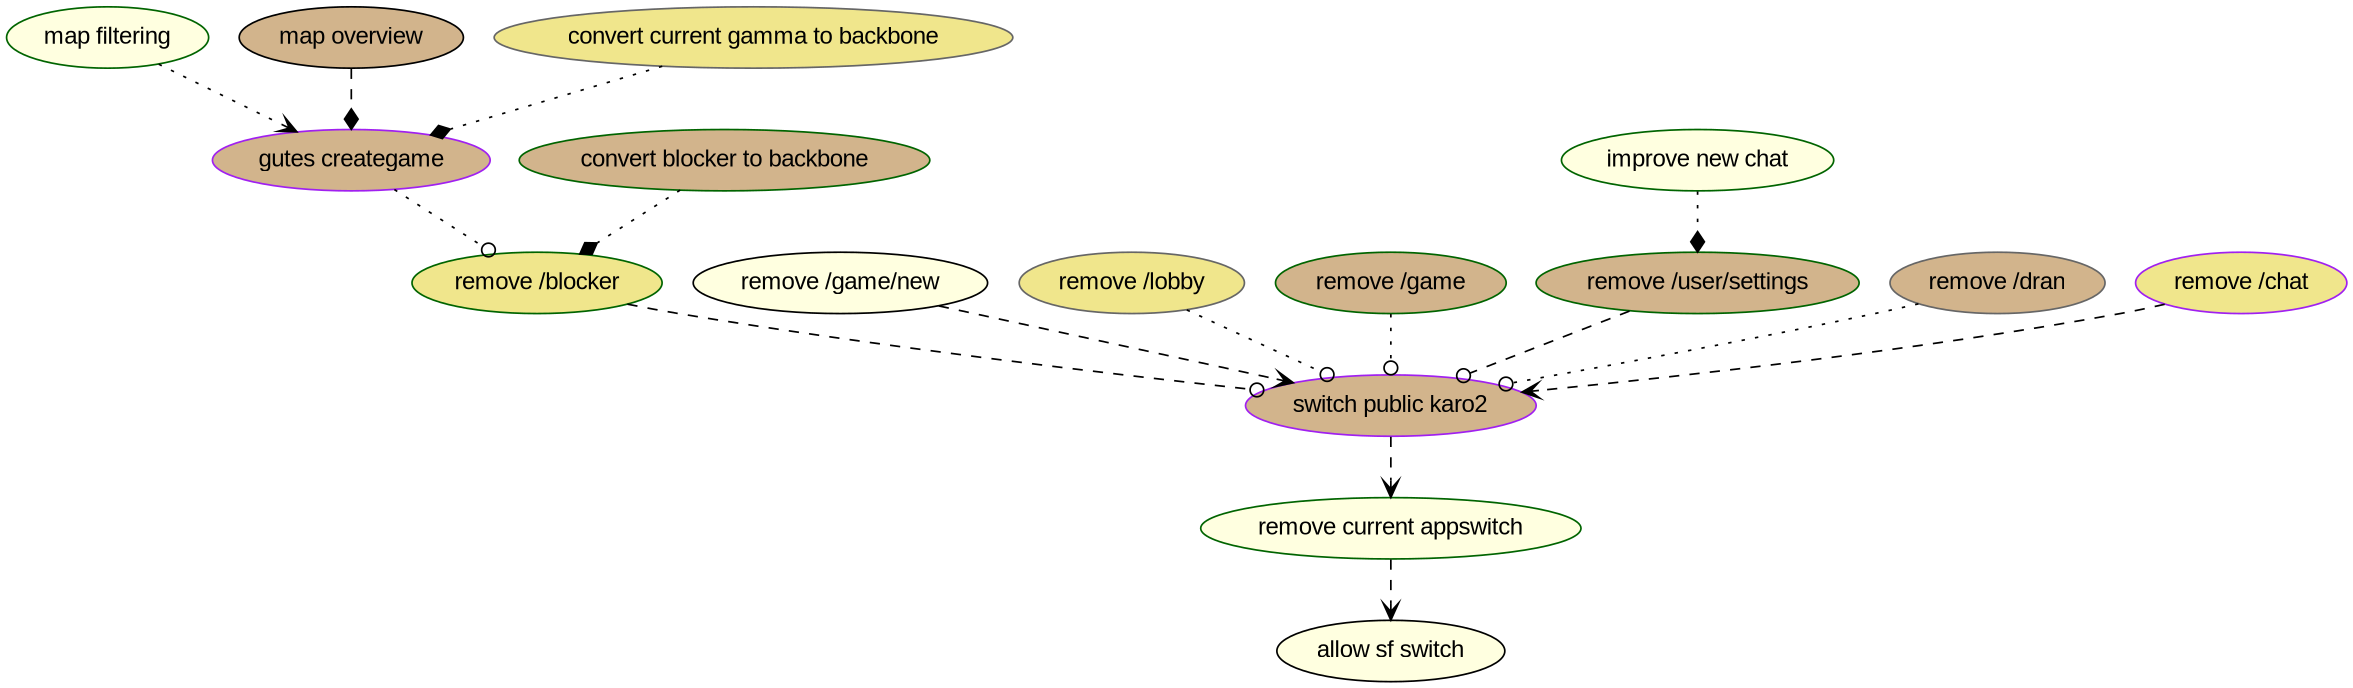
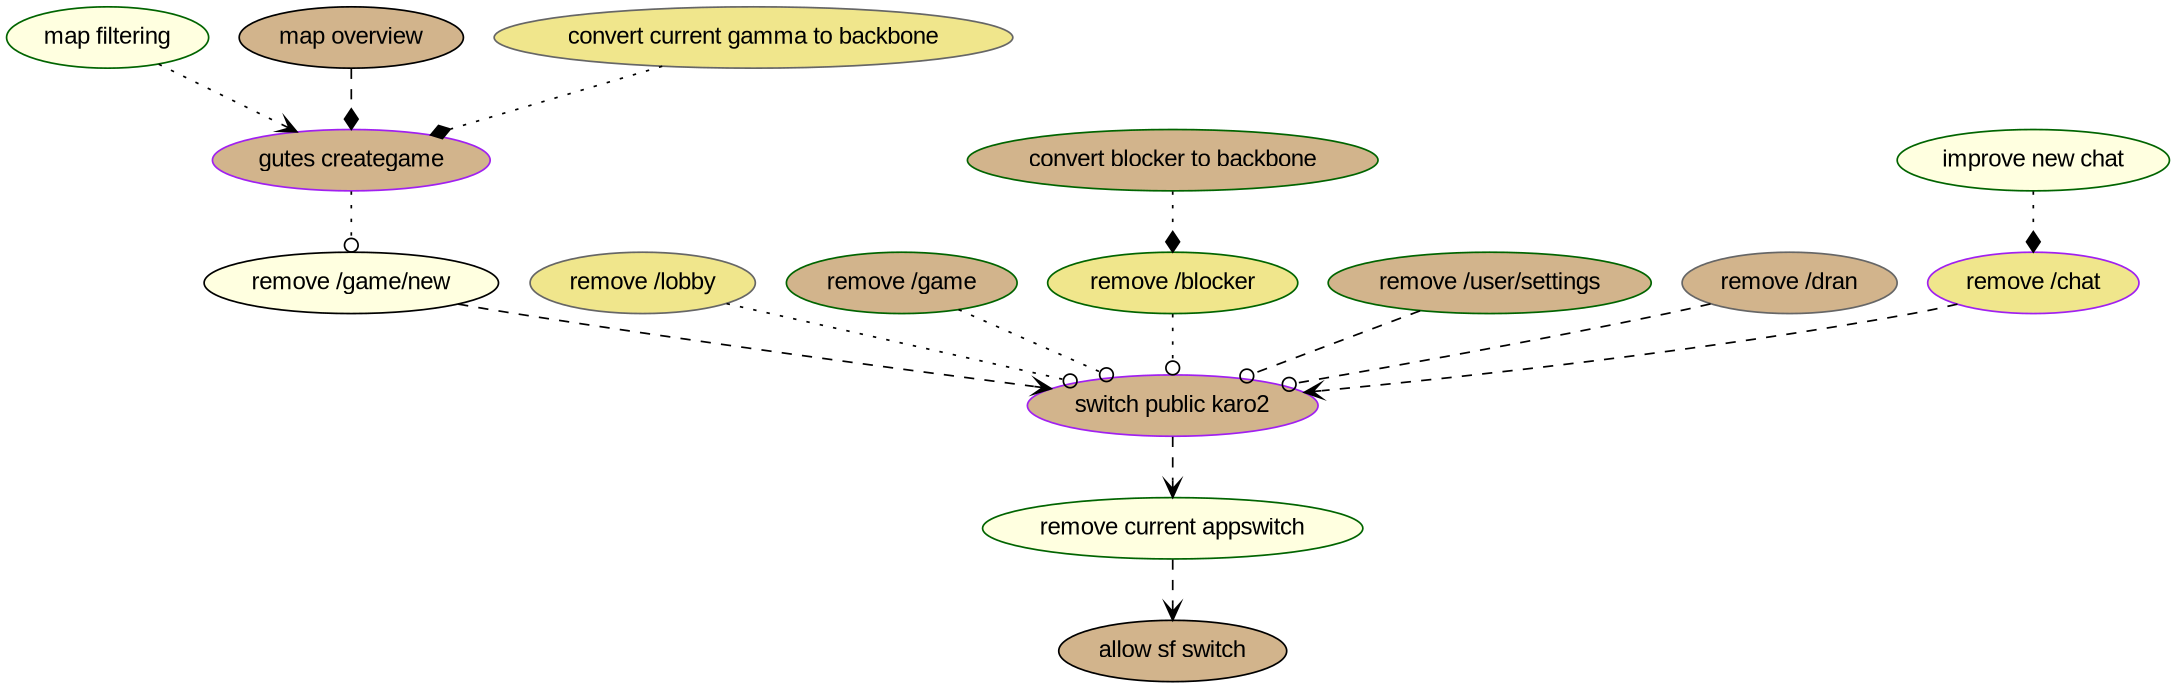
edge "improve new chat" -> "remove /user/settings": now "improve new chat" -> "remove /chat"
edge "gutes creategame" -> "remove /blocker": now "gutes creategame" -> "remove /game/new"
edge "remove /dran" -> "switch public karo2": style dotted -> dashed
edge "remove /blocker" -> "switch public karo2": style dashed -> dotted
node "allow sf switch": fillcolor lightyellow -> tan
